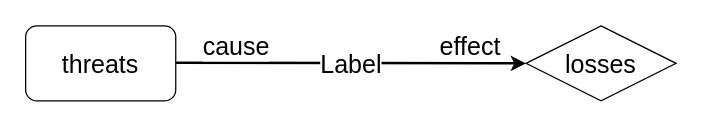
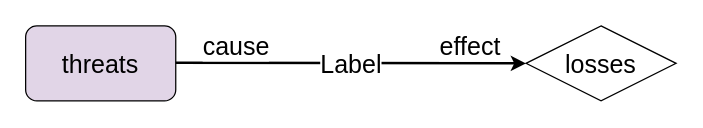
node "threats": fillcolor #ffffff -> #e1d5e7
